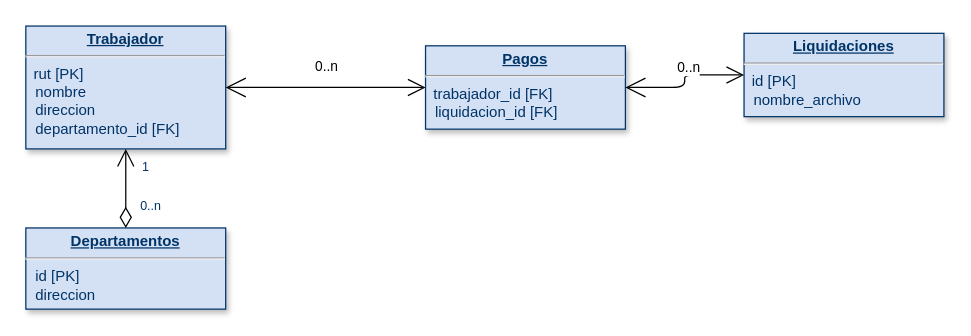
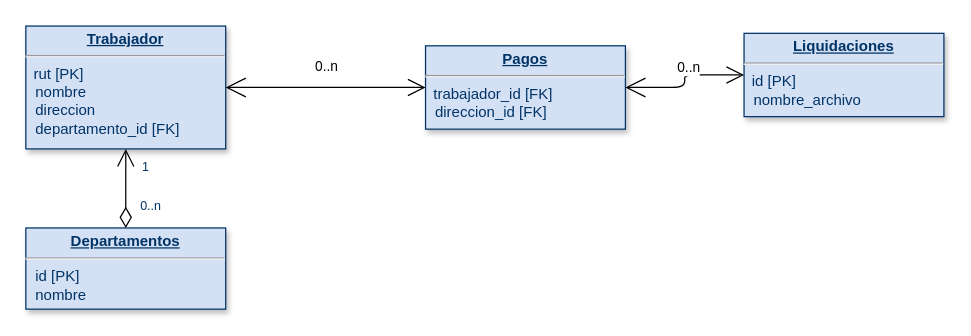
node "Pagos trabajador_id [FK] liquidacion_id [FK]": label "Pagos trabajador_id [FK] liquidacion_id [FK]" -> "Pagos trabajador_id [FK] direccion_id [FK]"
node "Departamentos id [PK] direccion": label "Departamentos id [PK] direccion" -> "Departamentos id [PK] nombre"
